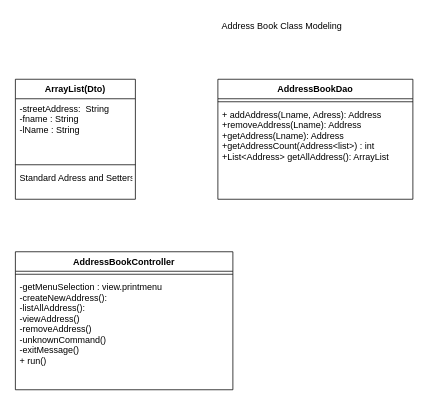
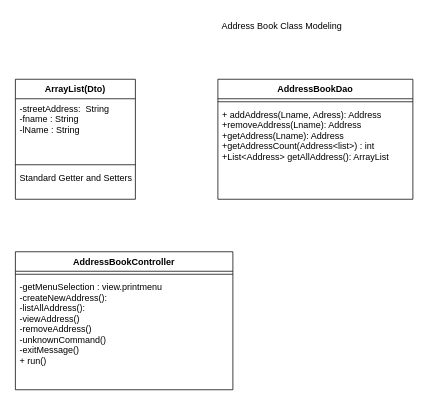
node "Standard Adress and Setters": label "Standard Adress and Setters" -> "Standard Getter and Setters"
